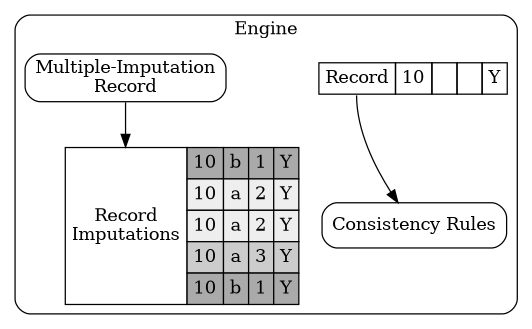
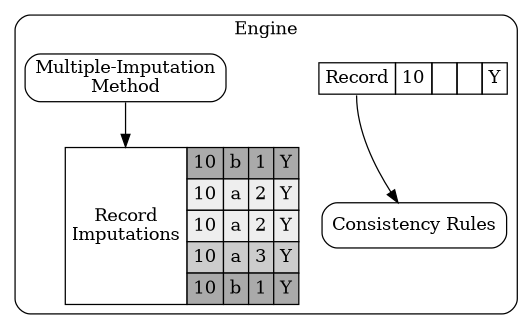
node "Multiple-Imputation Record": label "Multiple-Imputation Record" -> "Multiple-Imputation Method"
